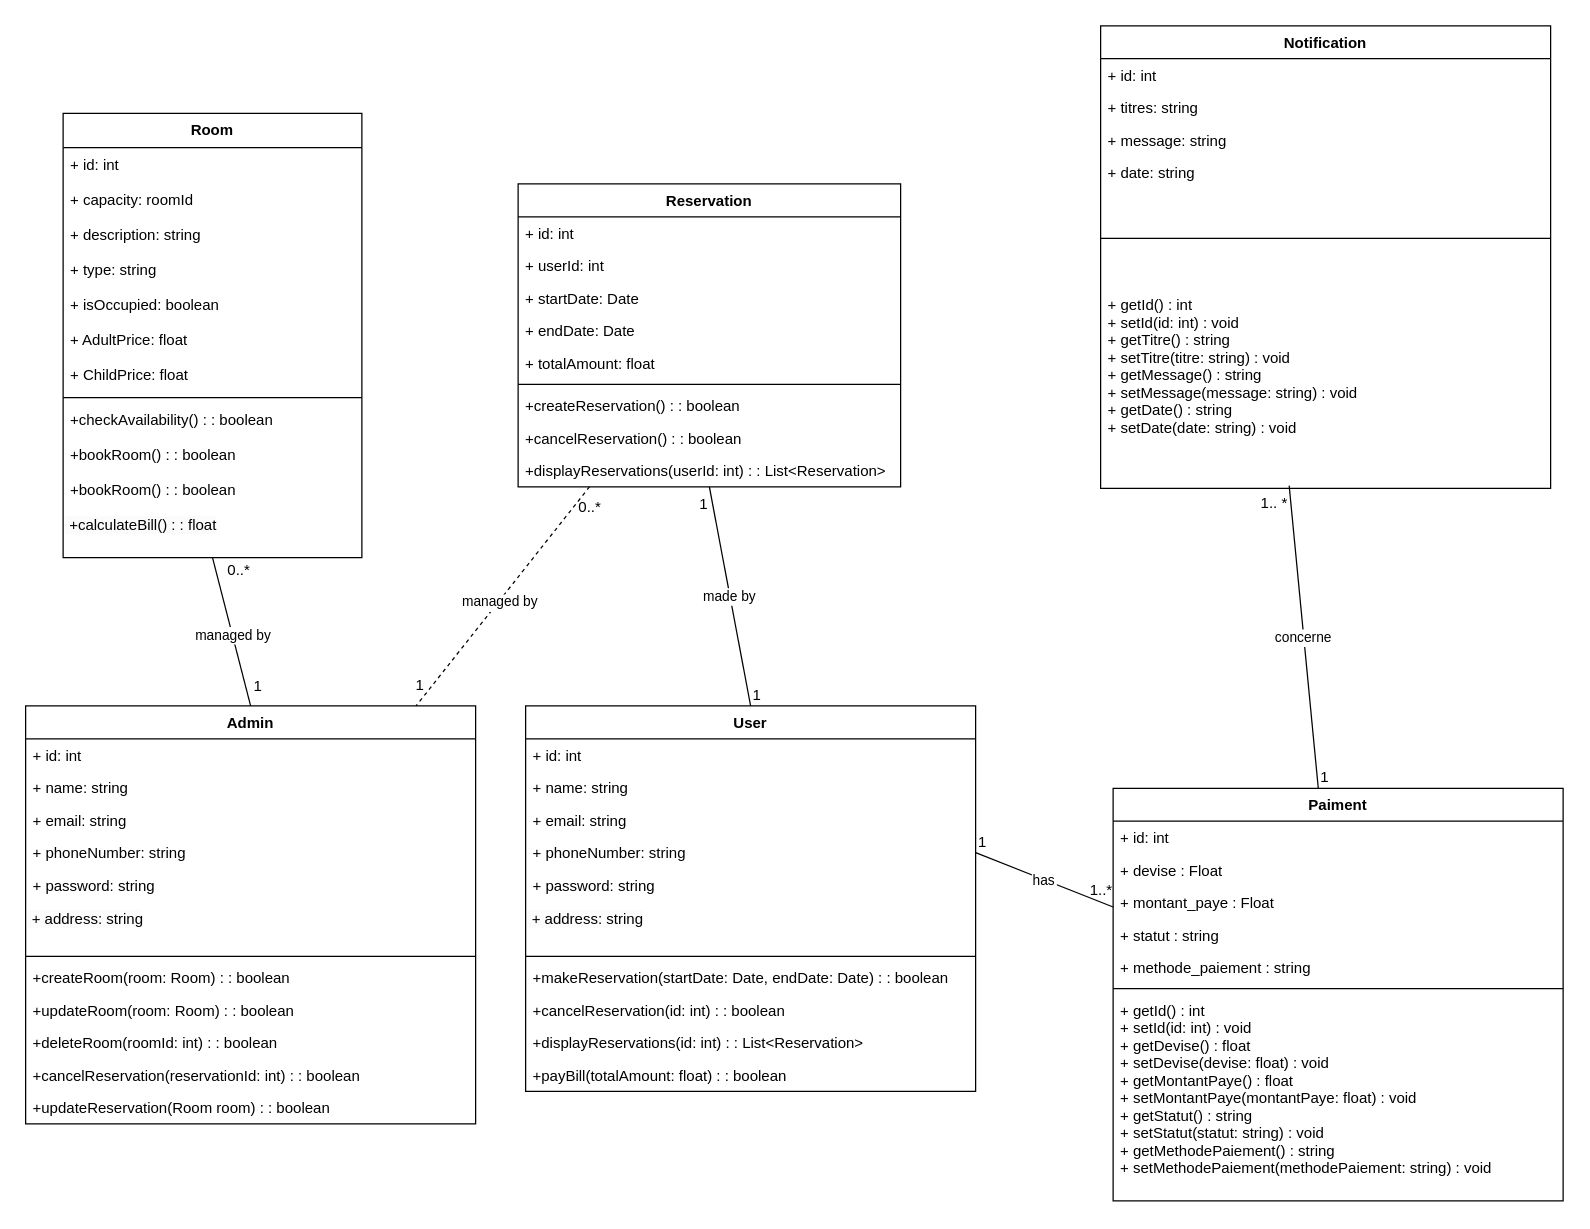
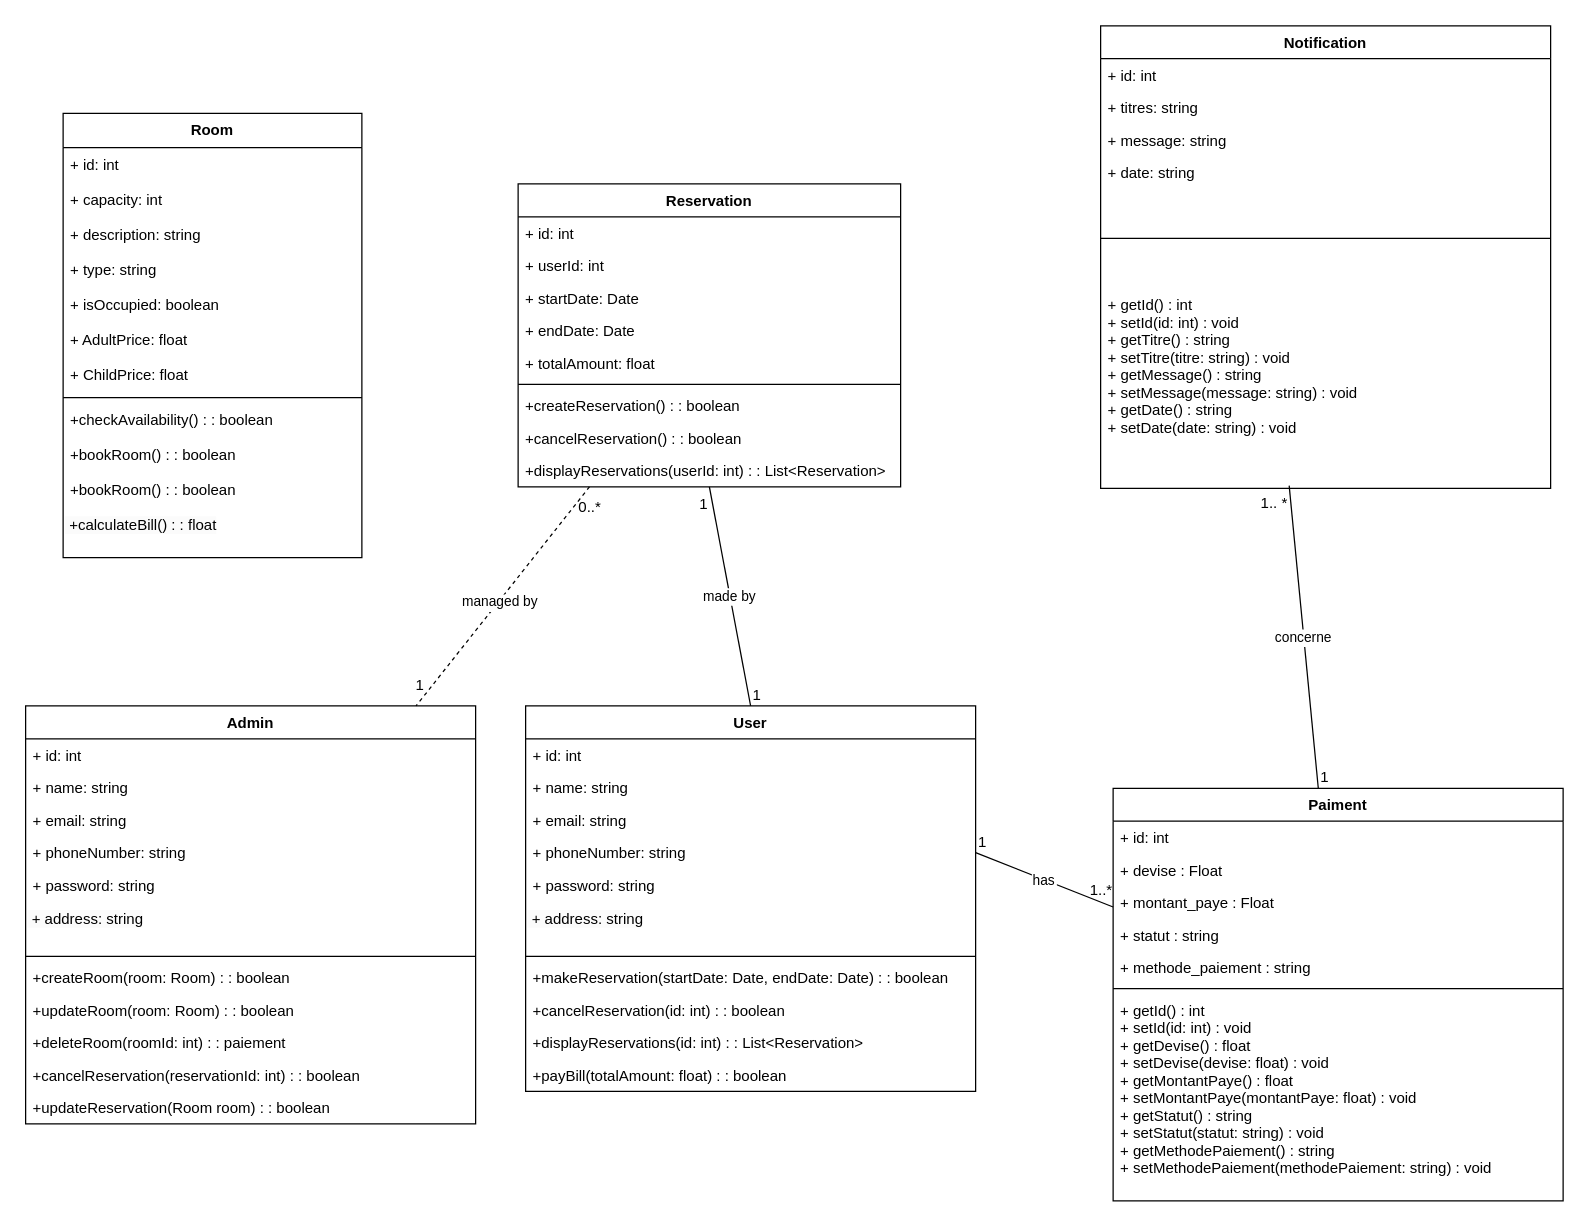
node "+ capacity: roomId": label "+ capacity: roomId" -> "+ capacity: int"
edge "+calculateBill() : : float" -- "Admin": removed, labels "1", "managed by", "0..*"
node "+deleteRoom(roomId: int) : : boolean": label "+deleteRoom(roomId: int) : : boolean" -> "+deleteRoom(roomId: int) : : paiement"
